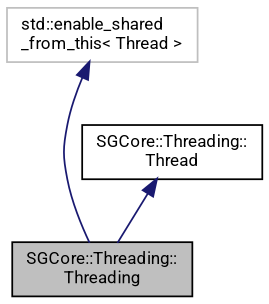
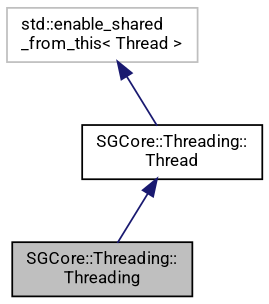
edge "SGCore::Threading:: Threading" -> "std::enable_shared _from_this< Thread >": now "SGCore::Threading:: Thread" -> "std::enable_shared _from_this< Thread >"
